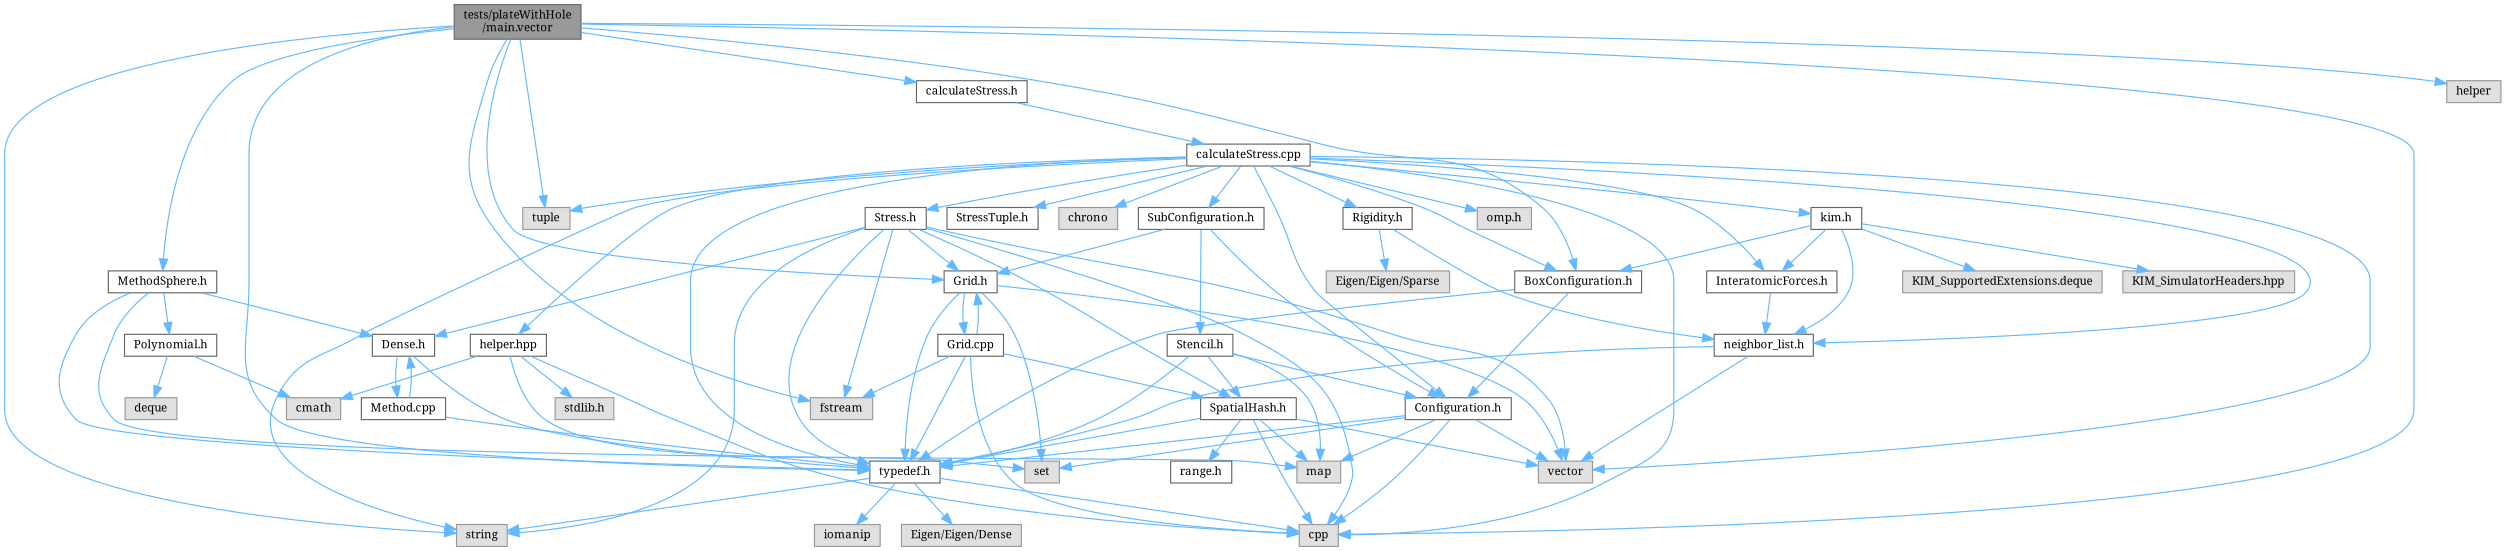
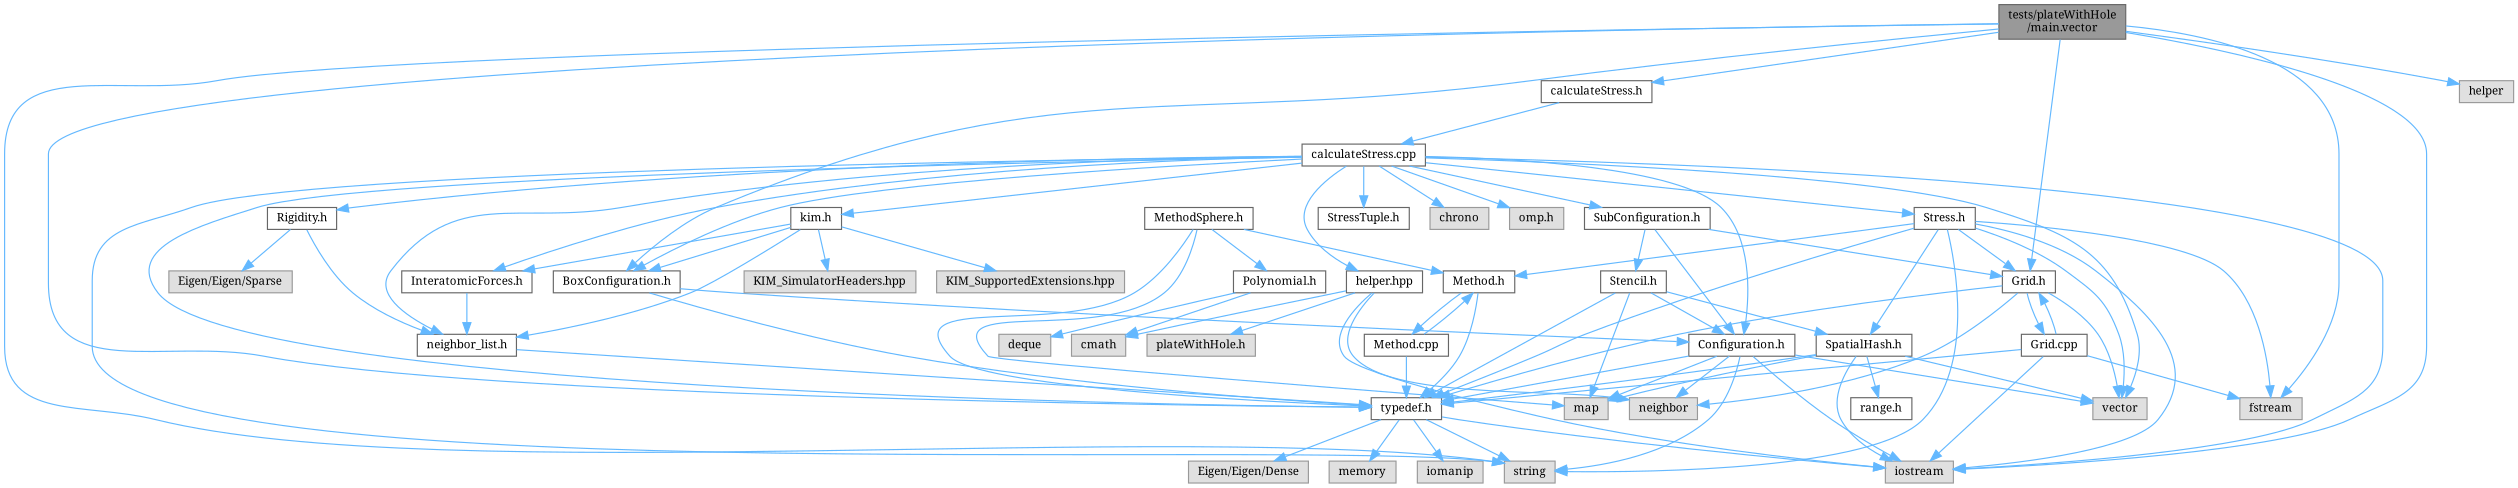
edge "tests/plateWithHole /main.vector" -> "MethodSphere.h": removed
node "tuple": removed
node "KIM_SupportedExtensions.deque": label "KIM_SupportedExtensions.deque" -> "KIM_SupportedExtensions.hpp"
node "Dense.h": label "Dense.h" -> "Method.h"
edge "Grid.cpp" -> "SpatialHash.h": removed
edge "neighbor_list.h" -> "vector": removed
node "stdlib.h": label "stdlib.h" -> "plateWithHole.h"
edge "Configuration.h" -> "string": added
node "set": label "set" -> "neighbor"
node "memory": added
node "cpp": label "cpp" -> "iostream"
